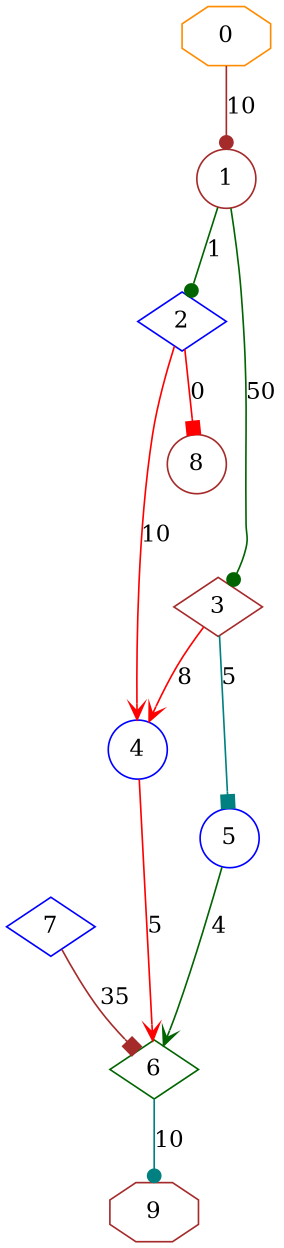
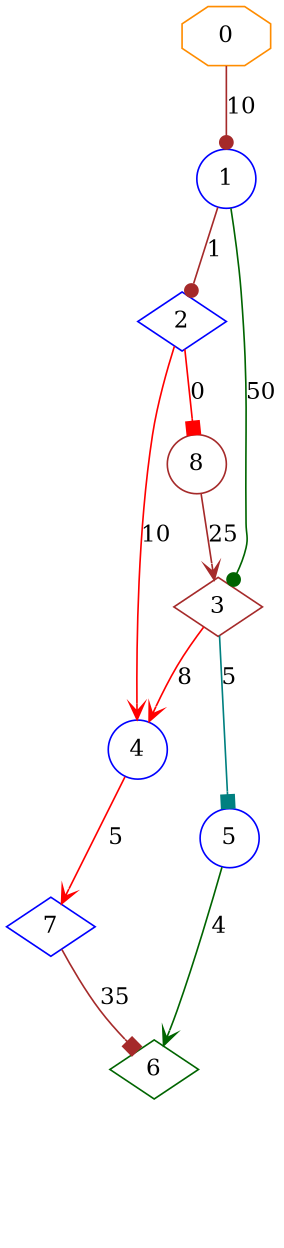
node "1": color brown -> blue
edge "1" -> "2": color darkgreen -> brown
edge "8" -> "3": added, label "25"
edge "4" -> "6": now "4" -> "7"
node "9": removed
